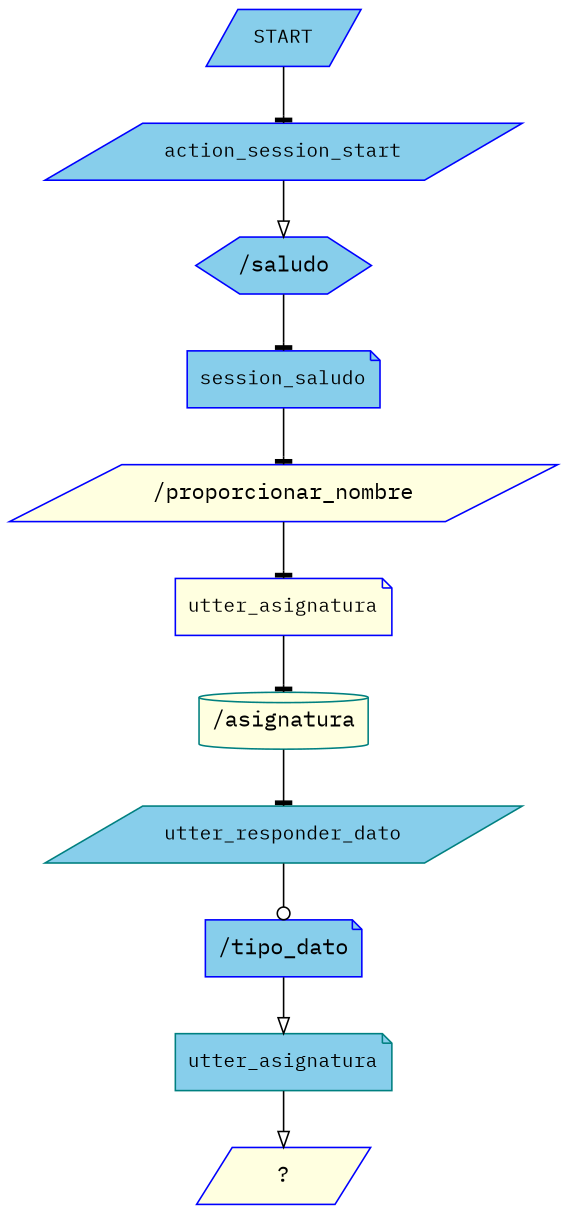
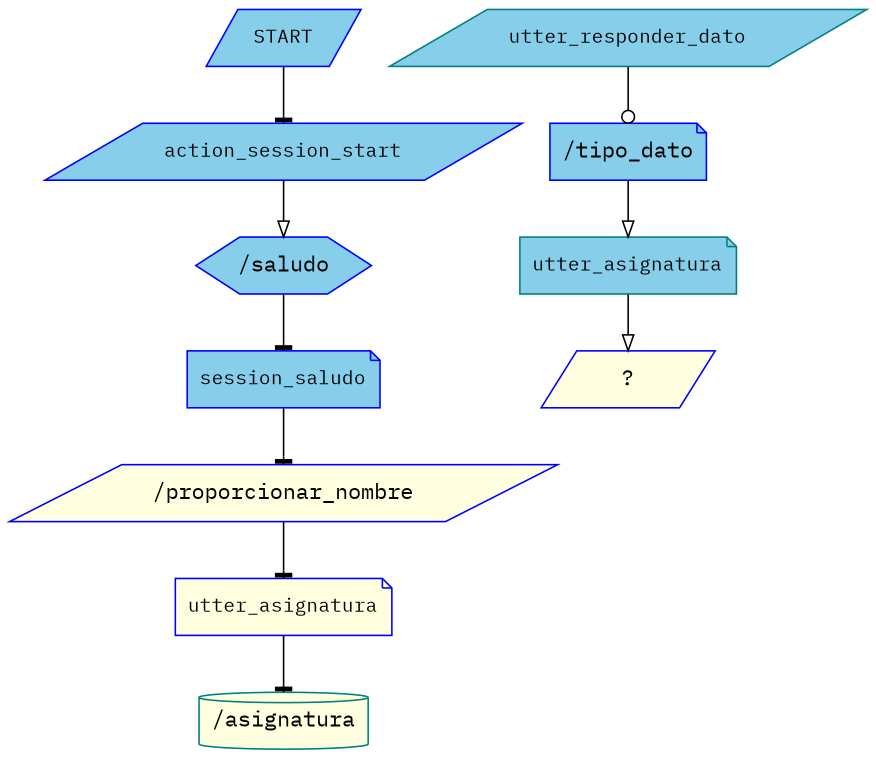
edge "/asignatura" -> "utter_responder_dato": removed
